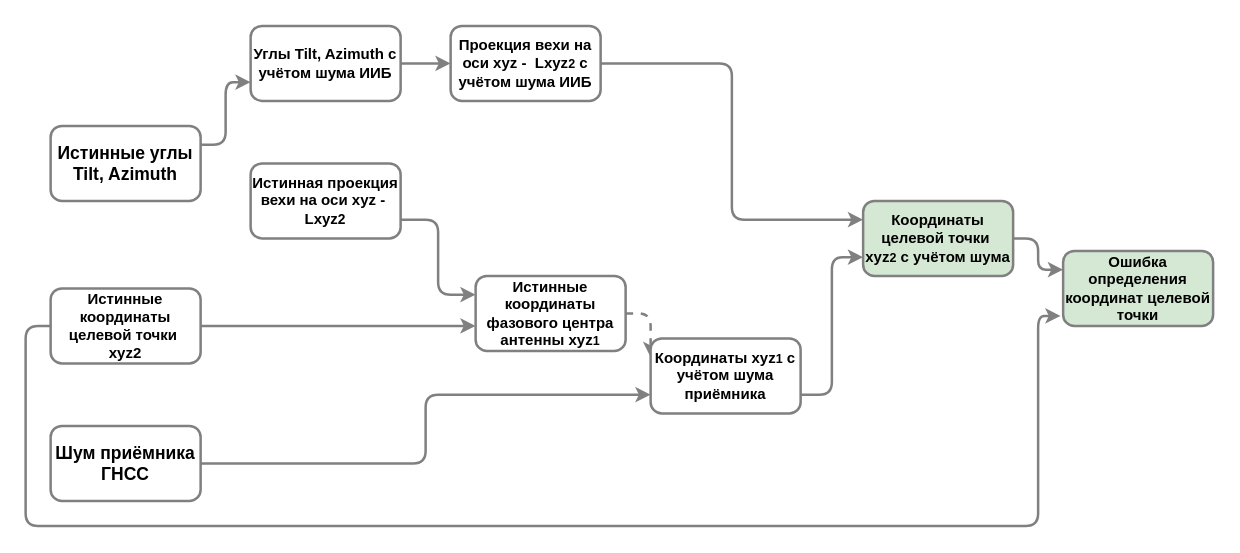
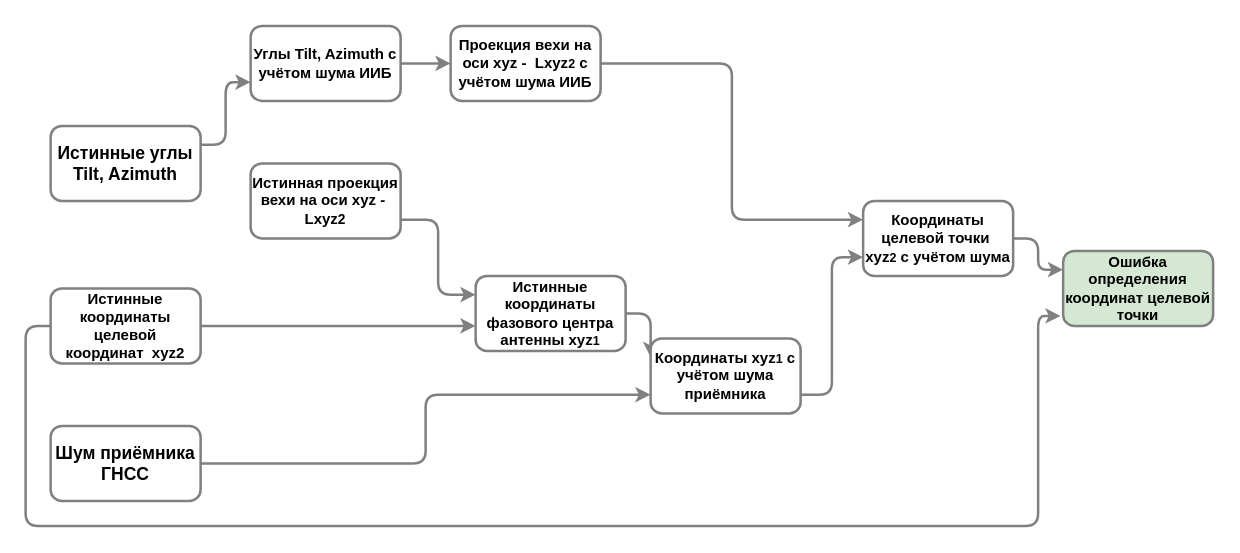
node "Координаты целевой точки xyz2 с учётом шума": fillcolor #d5e8d4 -> #ffffff
edge "Истинные координаты фазового центра антенны xyz1" -> "Координаты xyz1 с учётом шума приёмника": style dashed -> solid
node "Истинные координаты целевой точки xyz2": label "Истинные координаты целевой точки xyz2" -> "Истинные координаты целевой координат xyz2"
